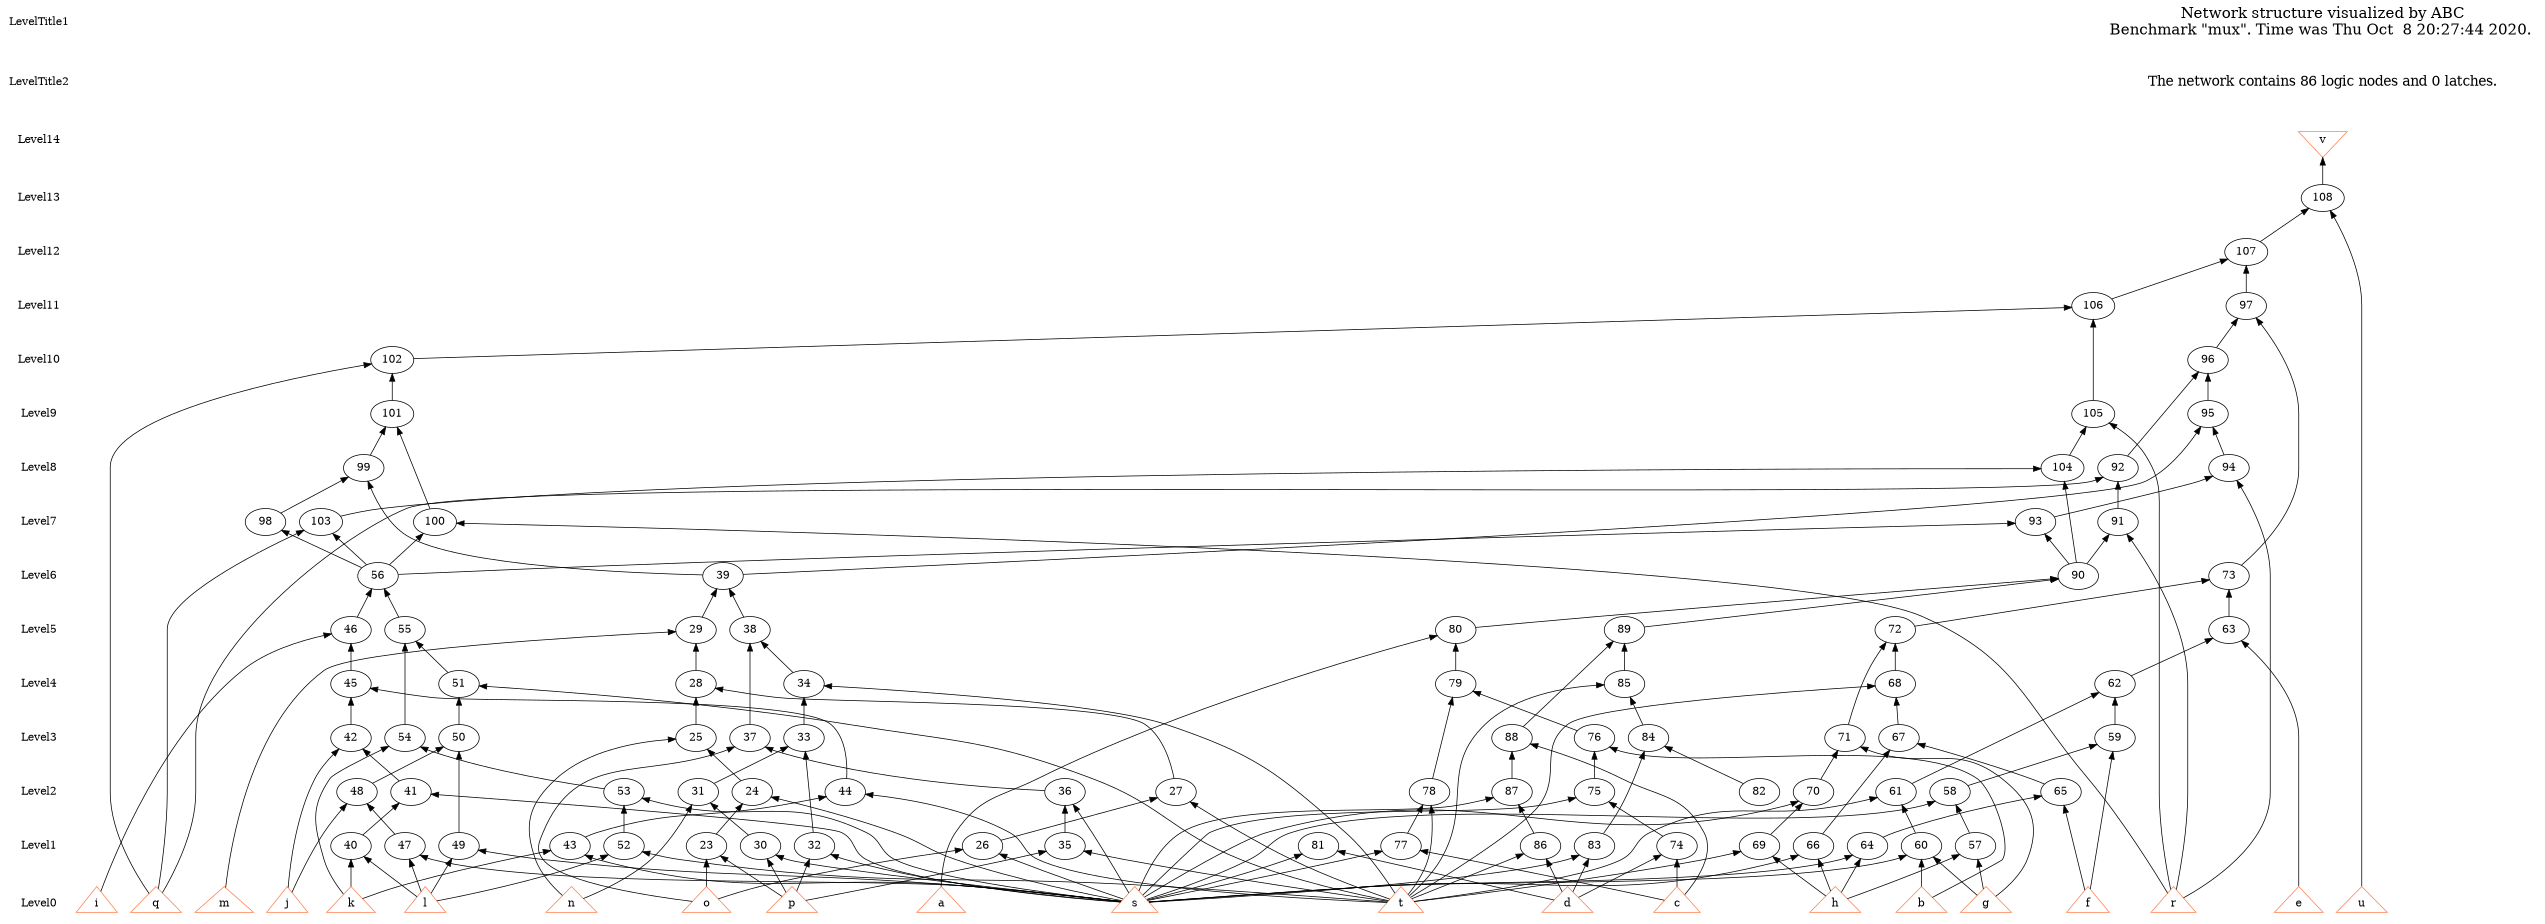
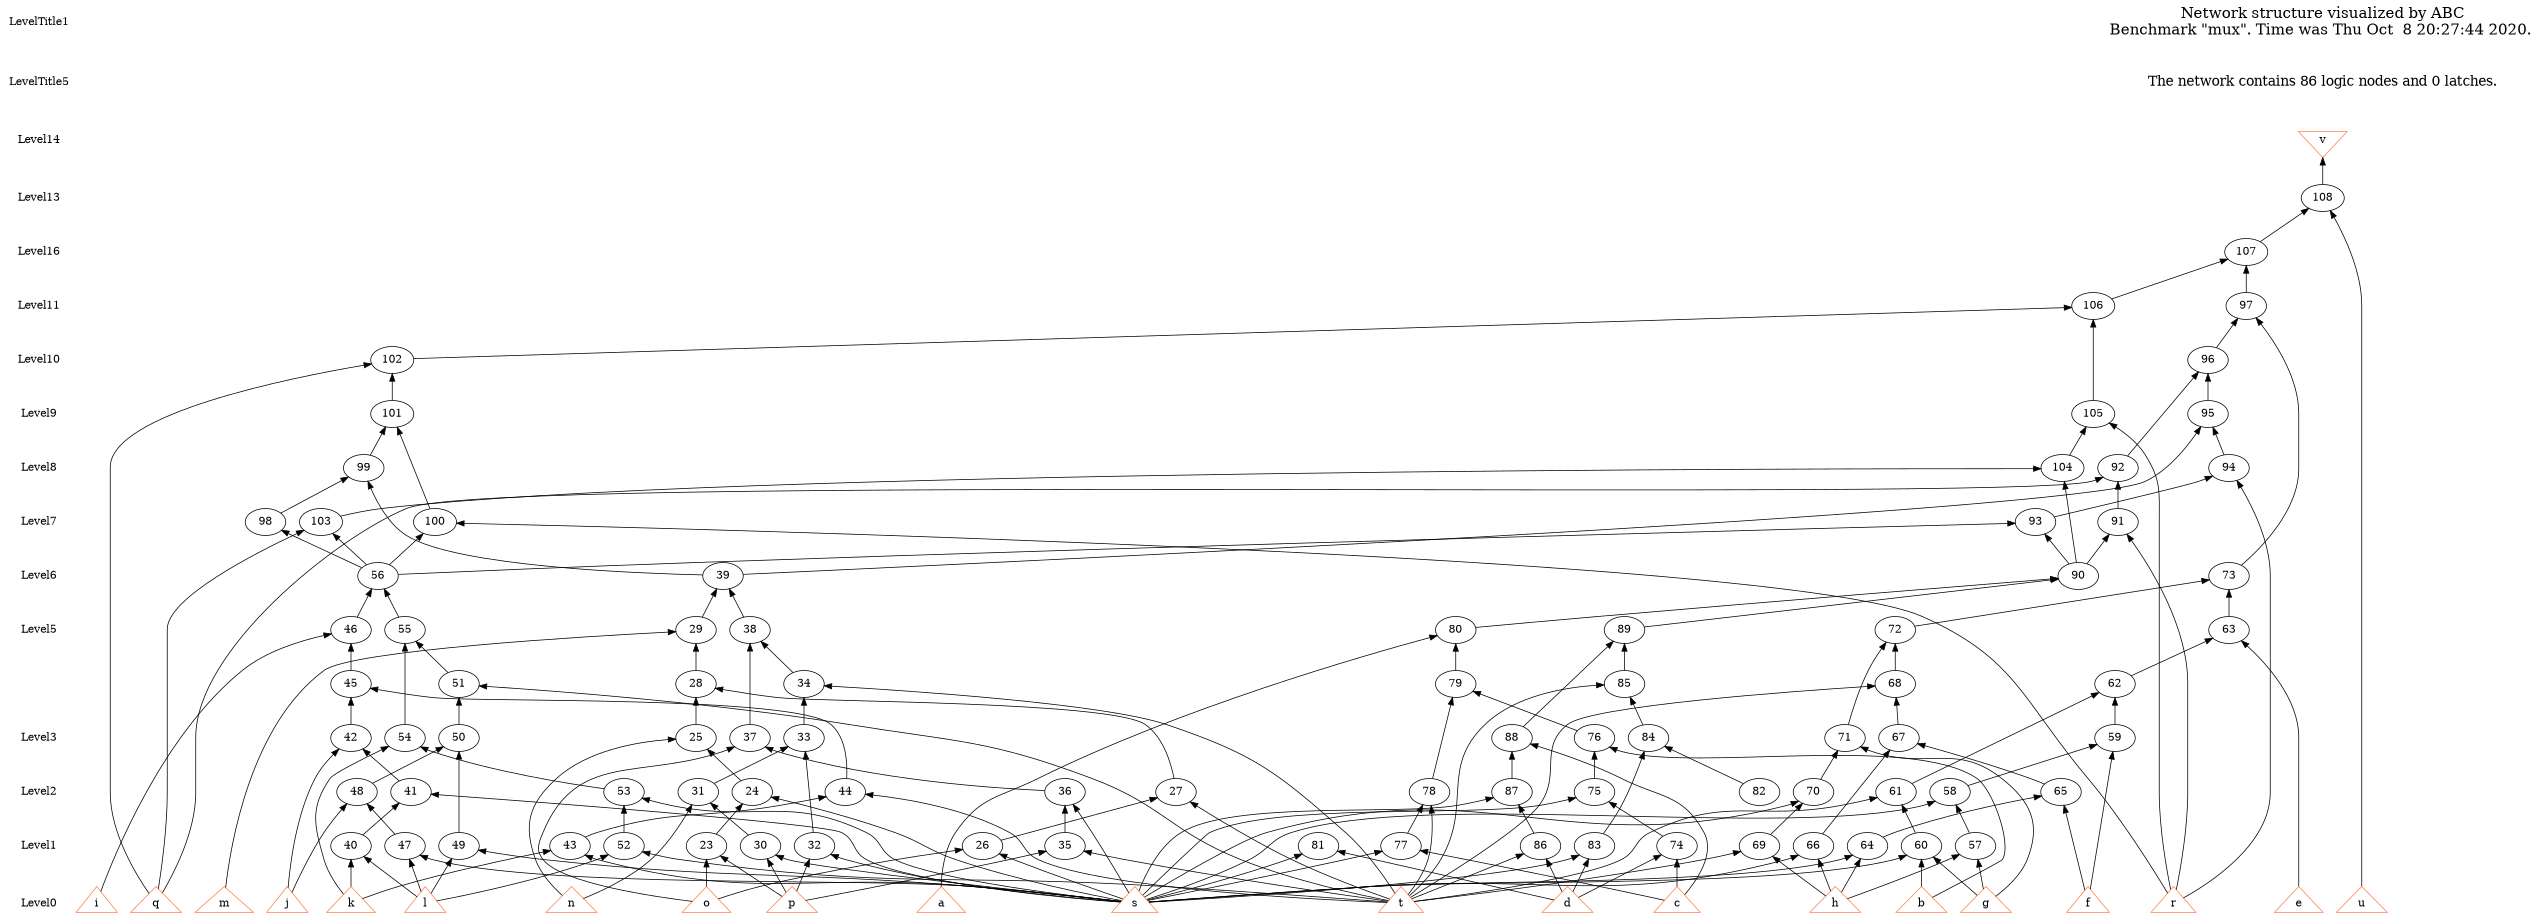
node "LevelTitle2": label "LevelTitle2" -> "LevelTitle5"
node "Level12": label "Level12" -> "Level16"
node "Level4": removed
